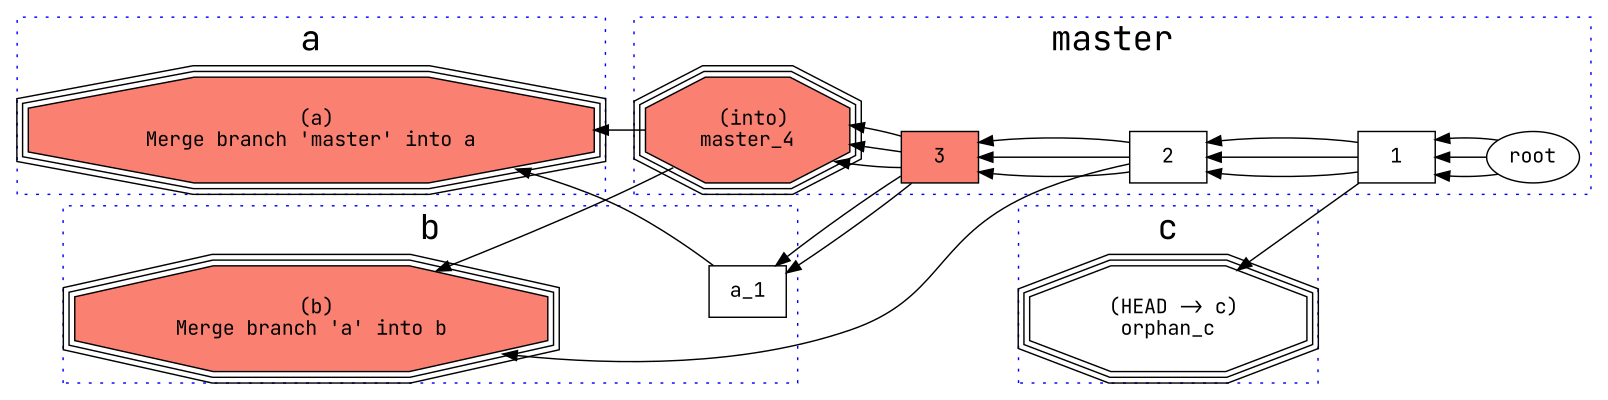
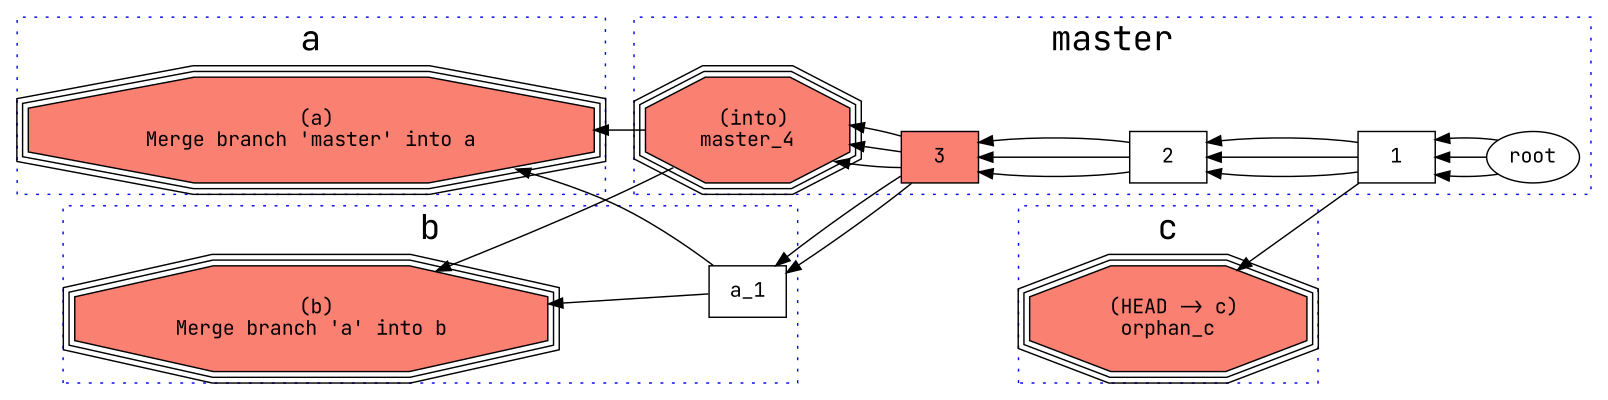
node "(HEAD -> c) orphan_c": fillcolor white -> salmon
edge "2" -> "(b) Merge branch 'a' into b": now "a_1" -> "(b) Merge branch 'a' into b"
